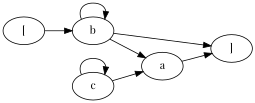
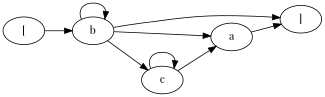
edge "b" -> "c": added
